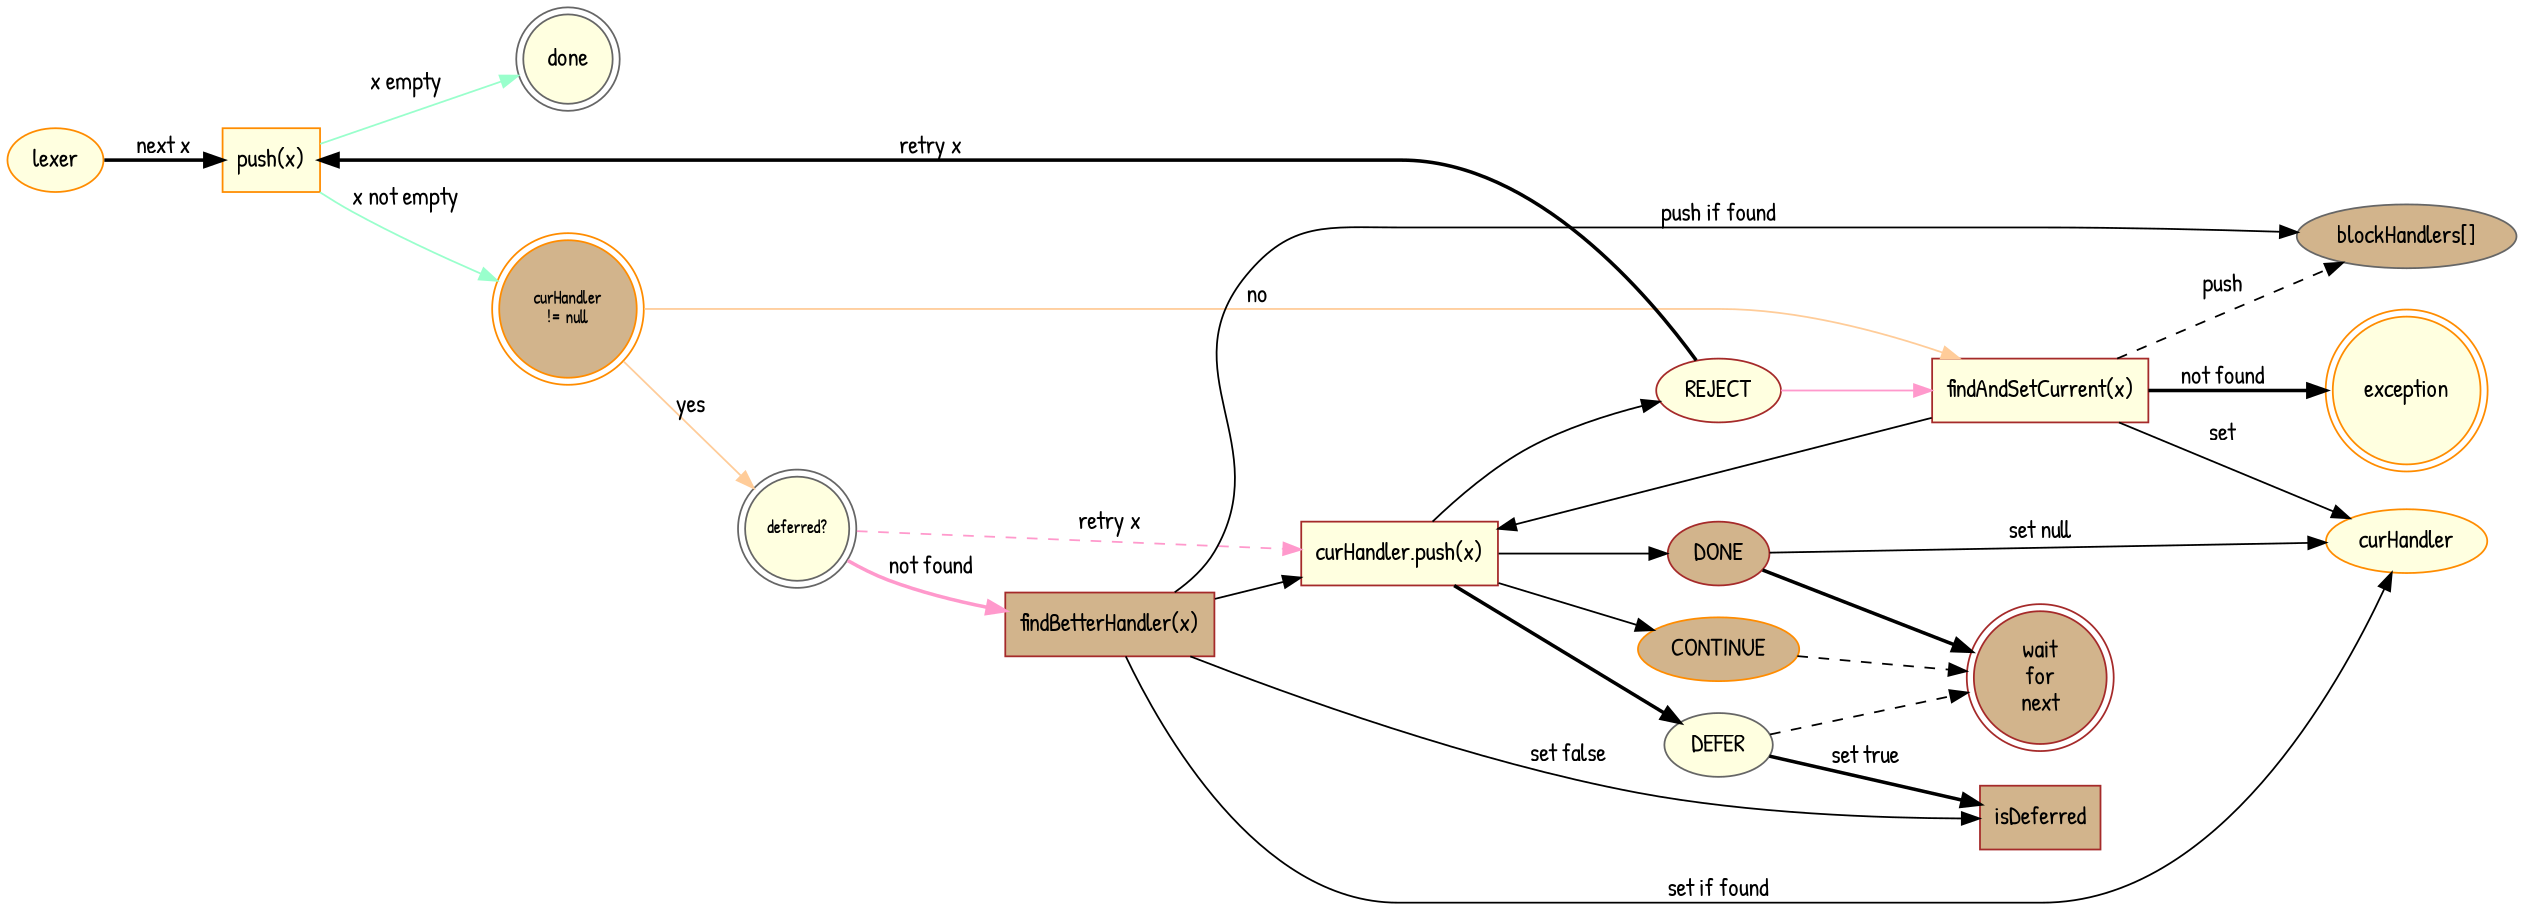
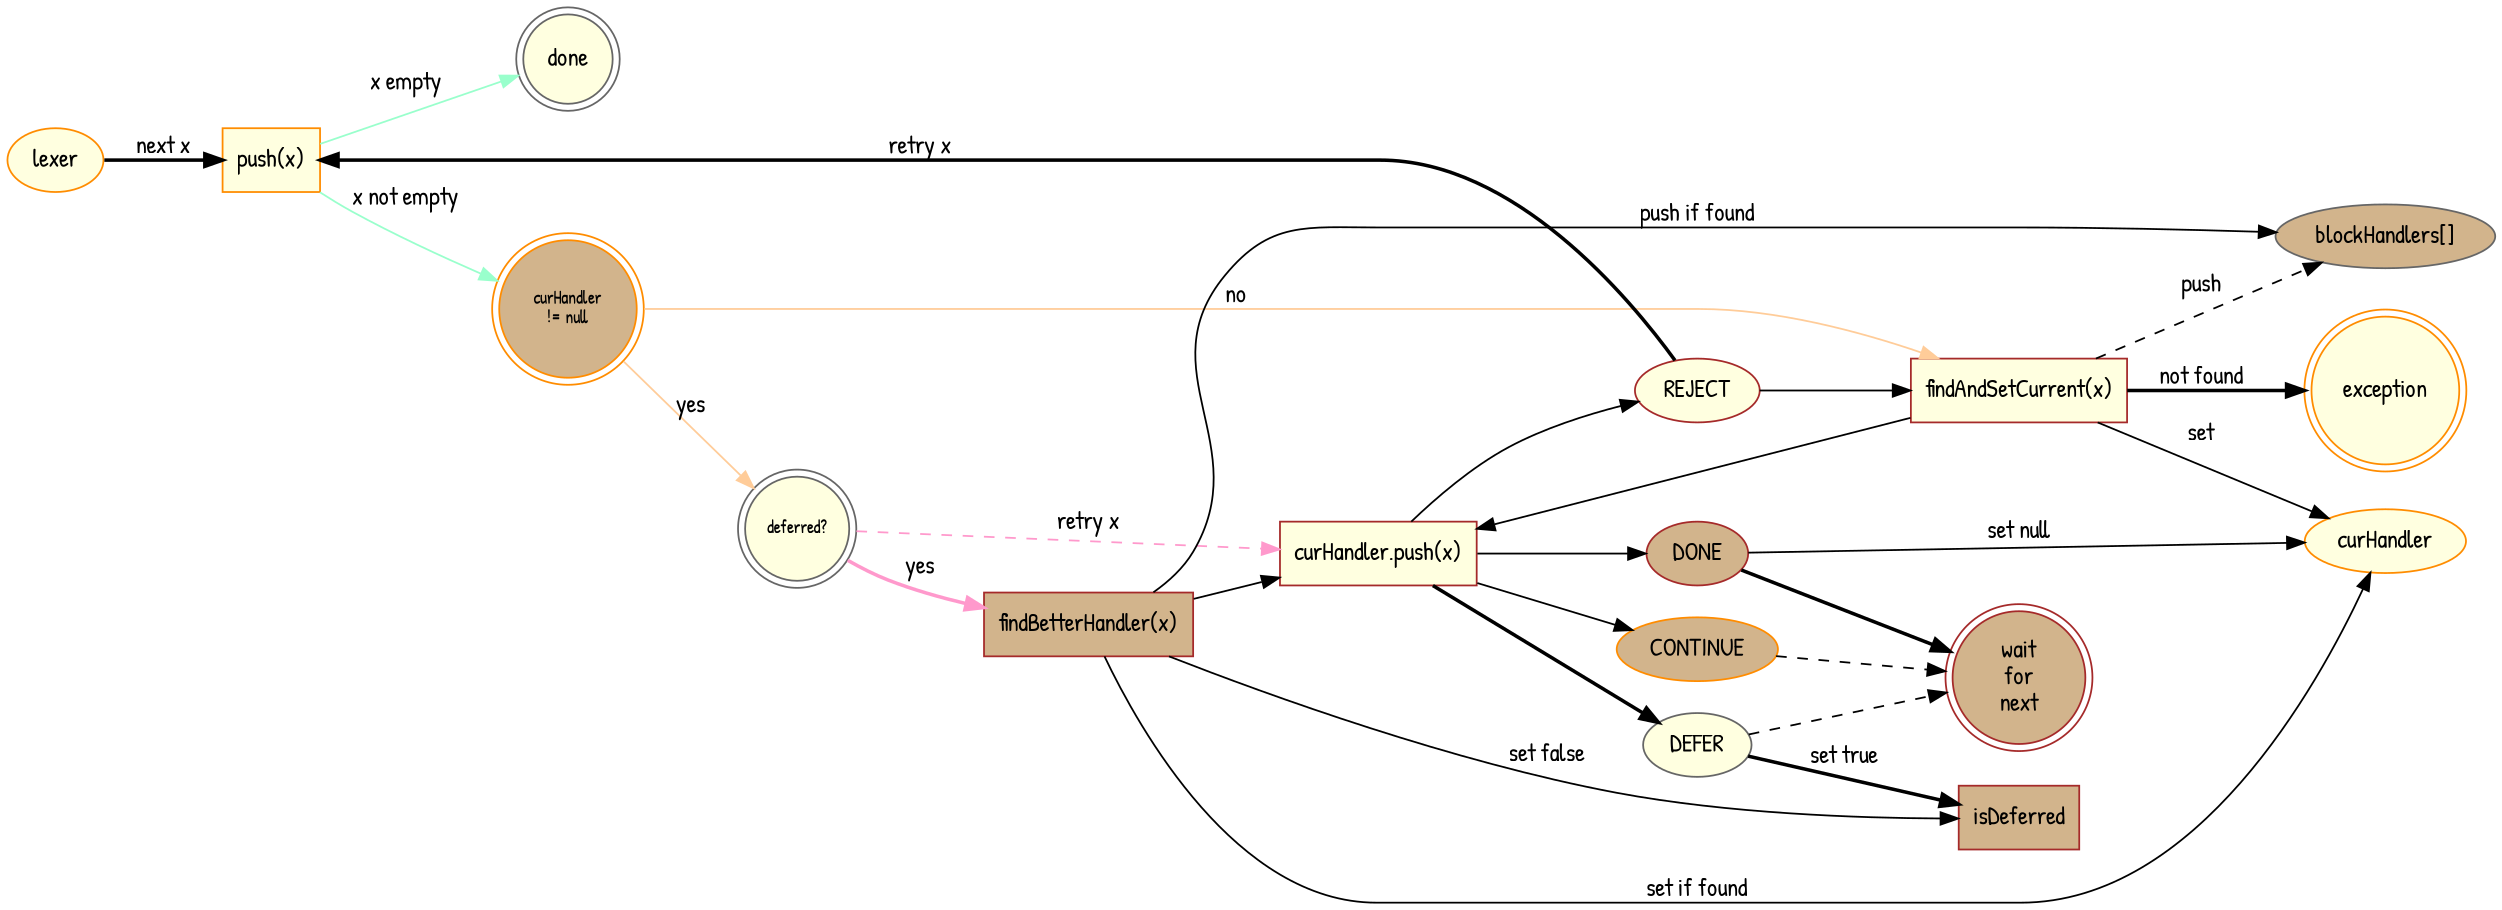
edge "REJECT" -> "findAndSetCurrent(x)": color #ff99cc -> black
edge "deferred?" -> "findBetterHandler(x)": label "not found" -> "yes"
